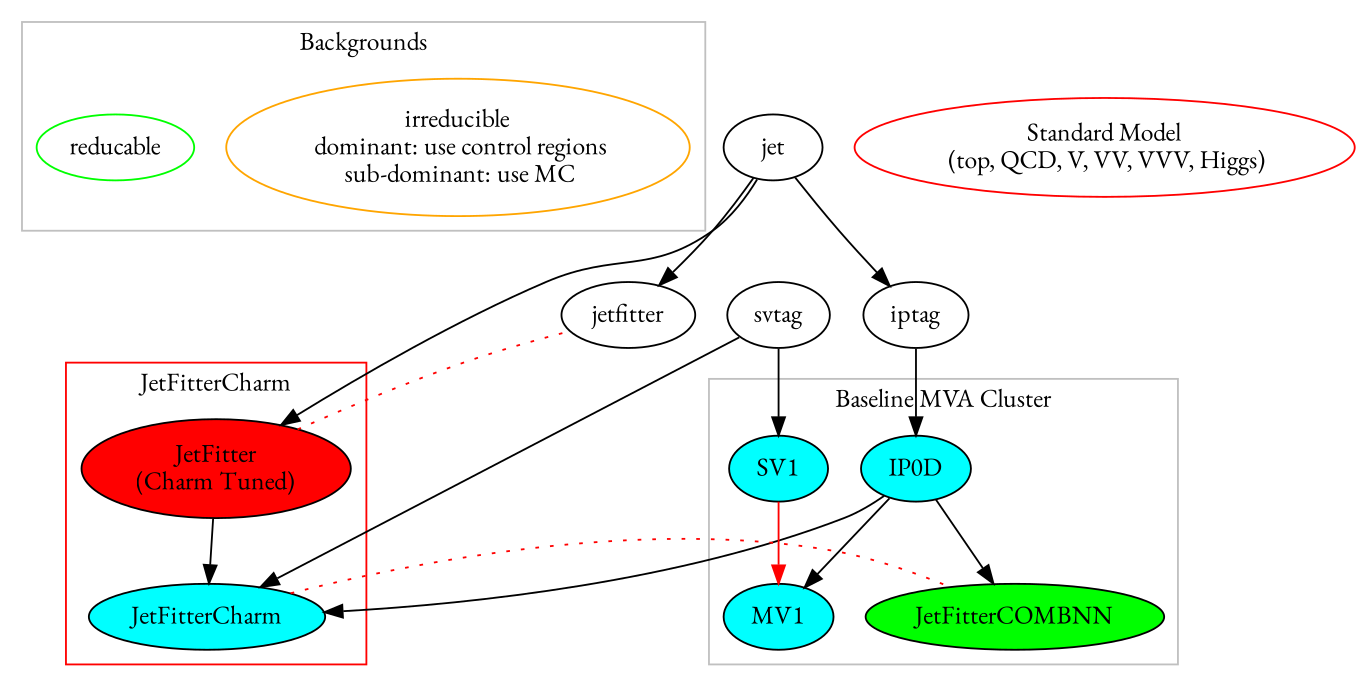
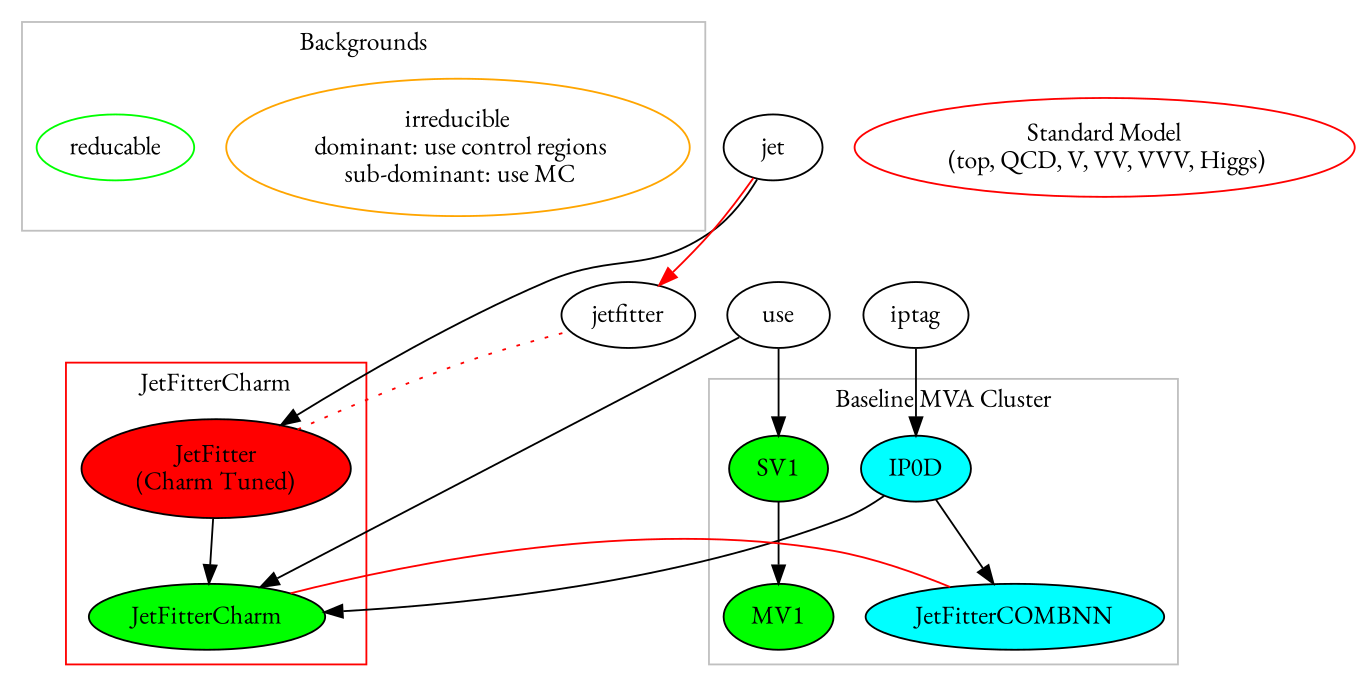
edge "jet" -> "iptag": removed
edge "jet" -> "jetfitter": color black -> red
node "svtag": label "svtag" -> "use"
node "SV1": fillcolor cyan -> green
edge "SV1" -> "MV1": color red -> black
edge "IP0D" -> "MV1": removed
edge "JetFitterCharm" -- "JetFitterCOMBNN": style dotted -> solid
node "JetFitterCharm": fillcolor cyan -> green
node "MV1": fillcolor cyan -> green
node "JetFitterCOMBNN": fillcolor green -> cyan
